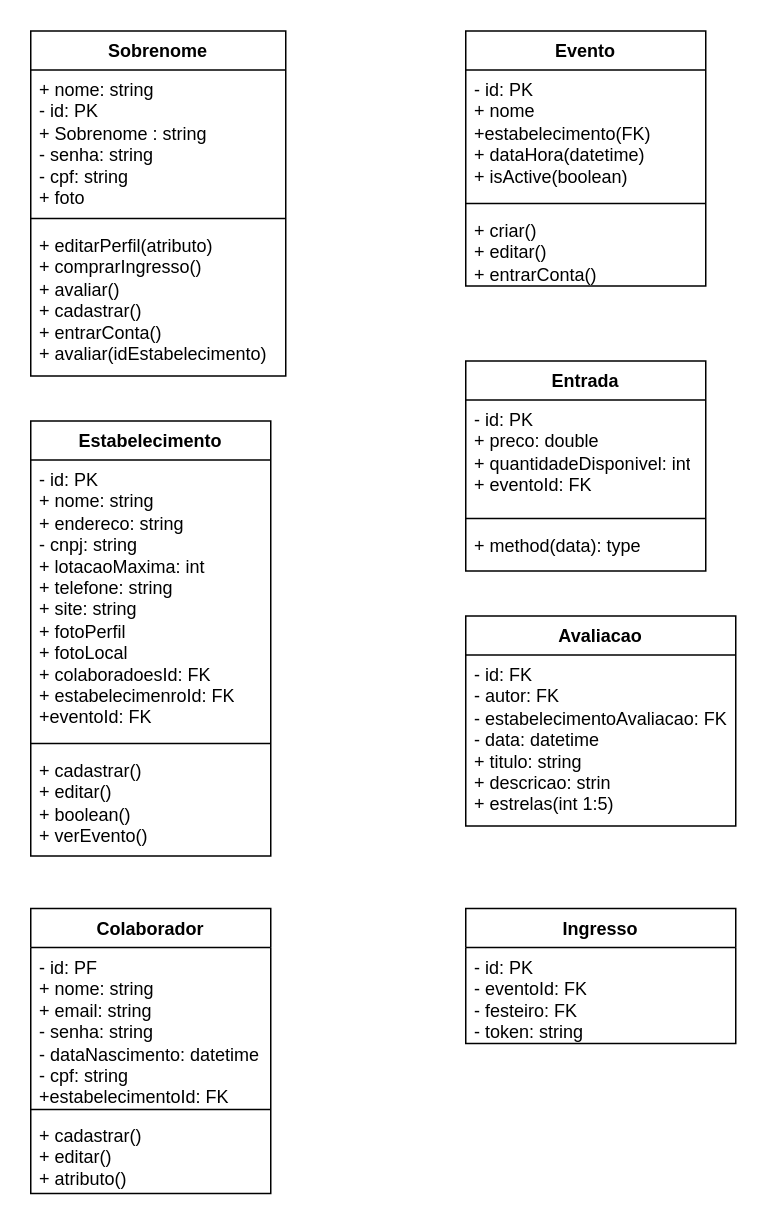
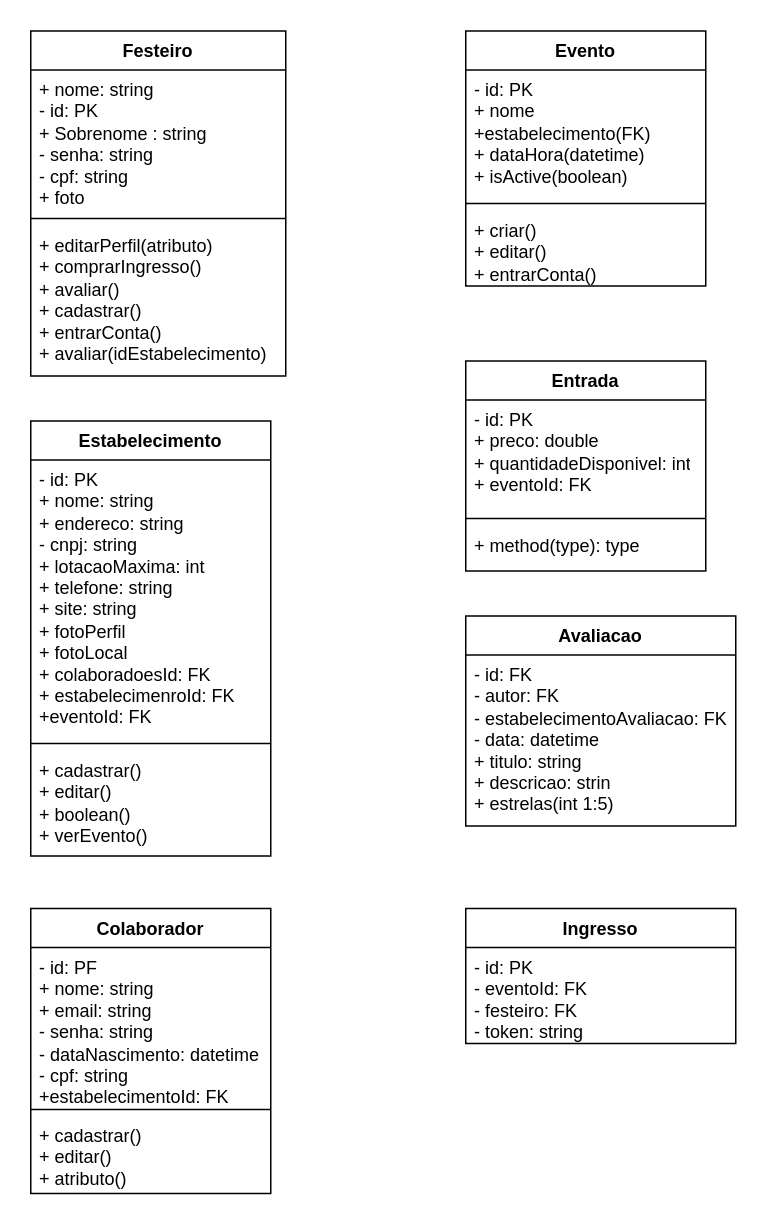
node "Sobrenome": label "Sobrenome" -> "Festeiro"
node "+ method(data): type": label "+ method(data): type" -> "+ method(type): type"
